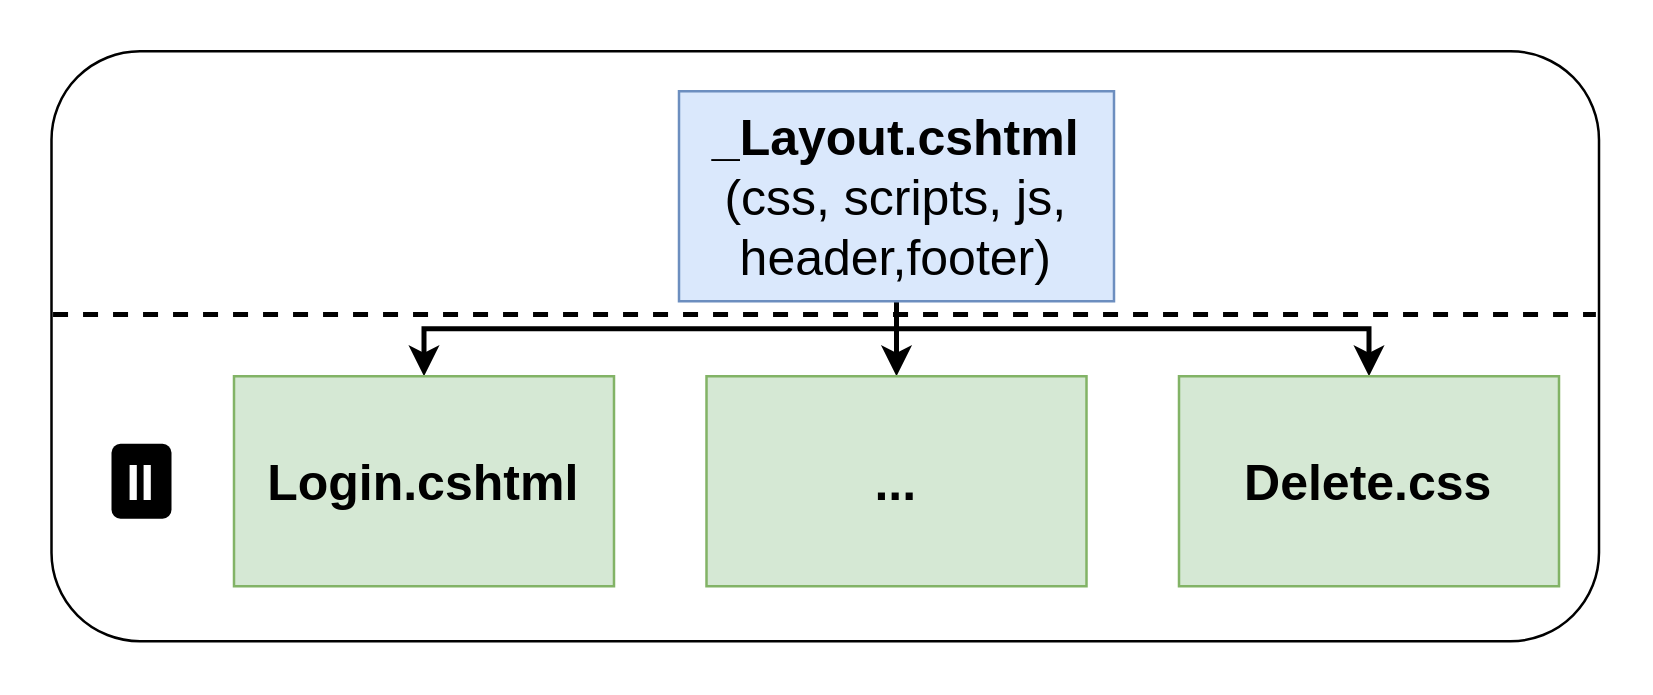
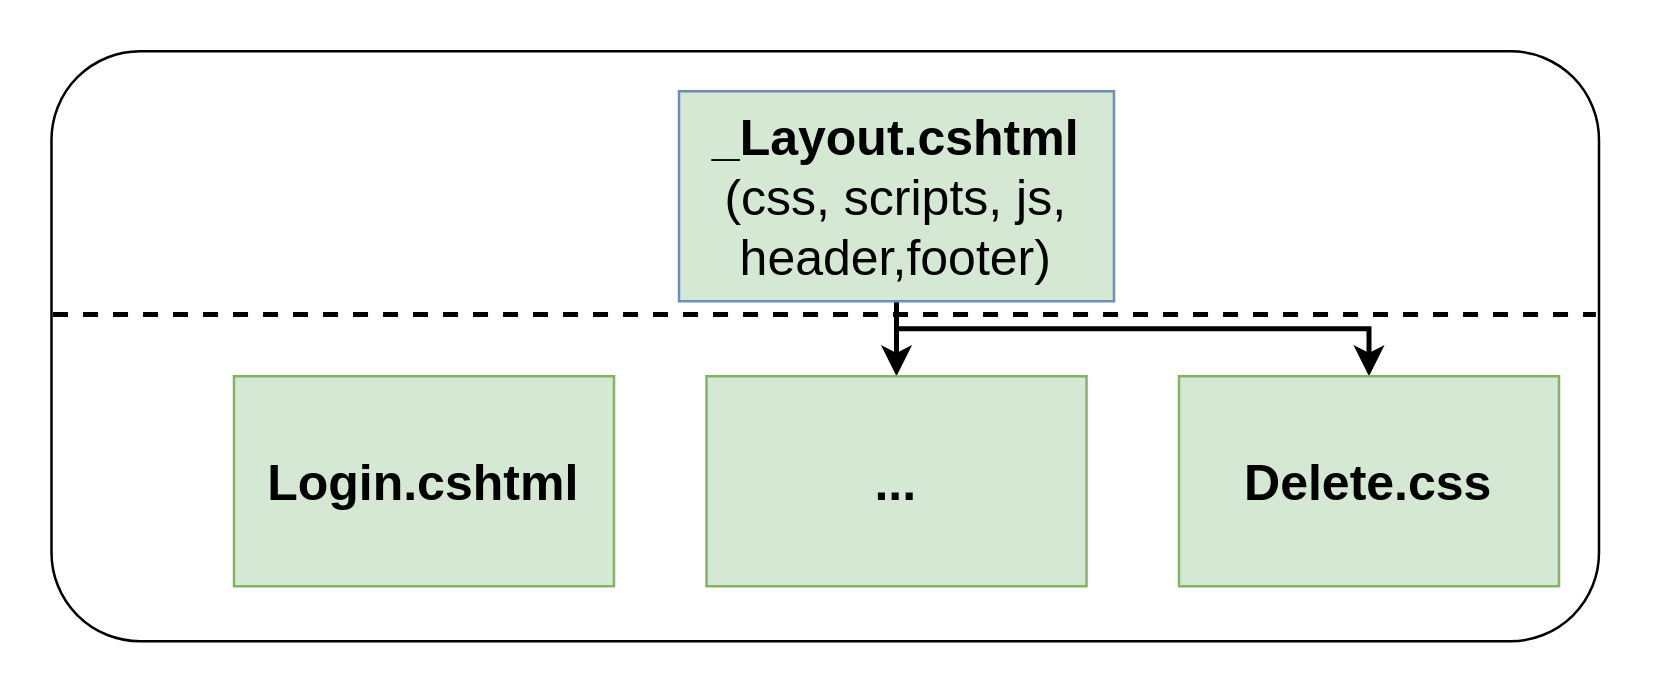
node "_Layout.cshtml (css, scripts, js, header,footer)": fillcolor #dae8fc -> #d5e8d4
edge "_Layout.cshtml (css, scripts, js, header,footer)" -> "Login.cshtml": removed
node "II": removed
